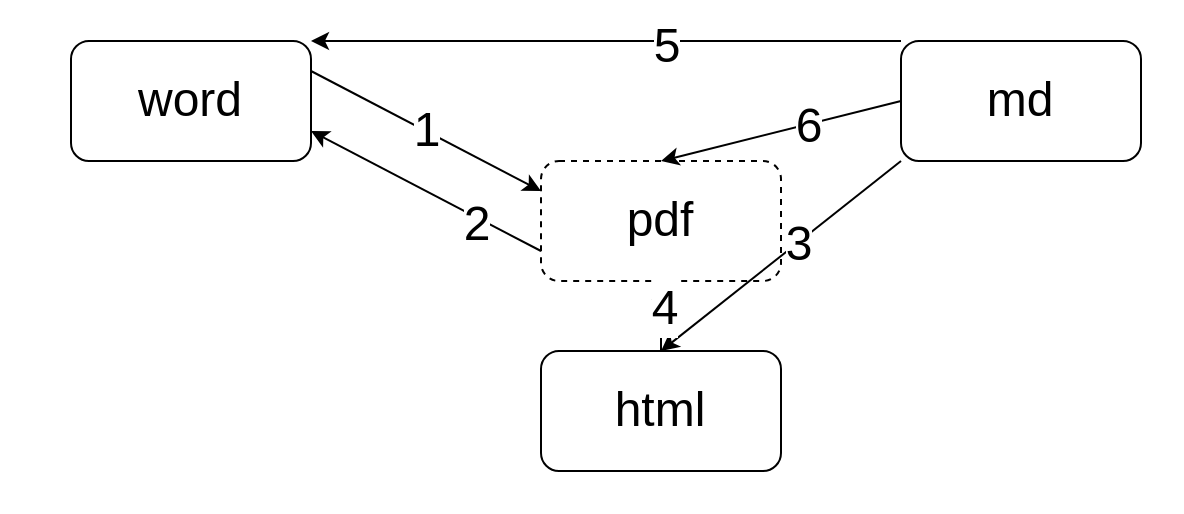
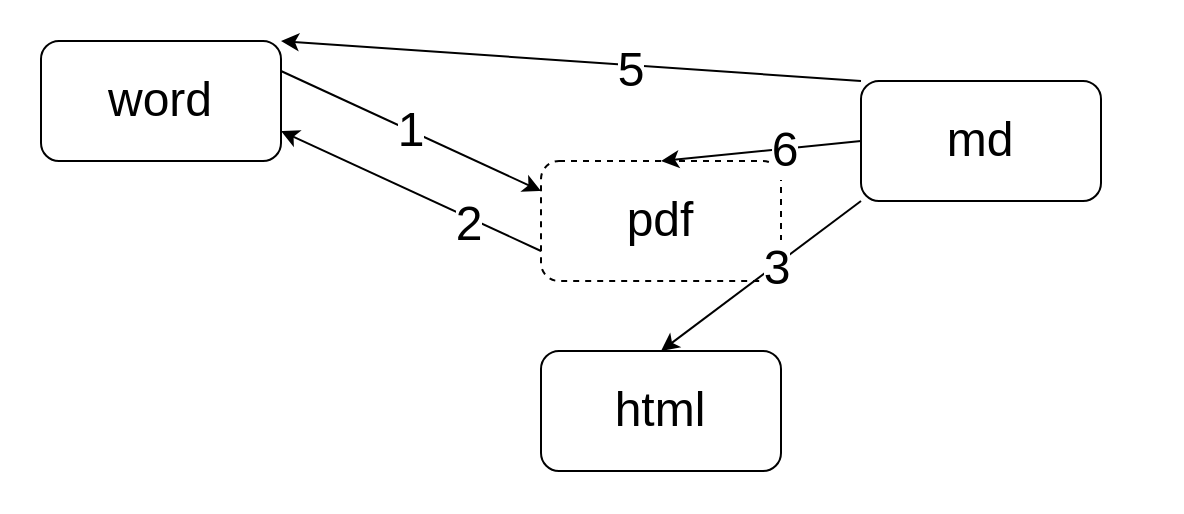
node "word": moved (191, 101) -> (161, 101)
node "md": moved (1021, 101) -> (981, 141)
edge "html" -> "pdf": removed, label "4"
